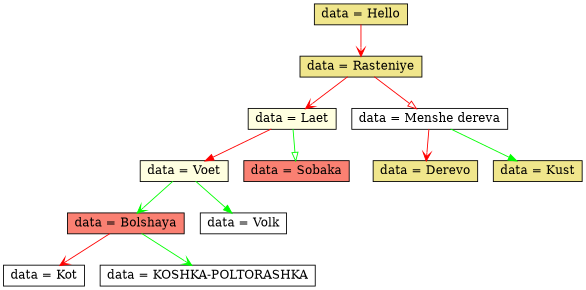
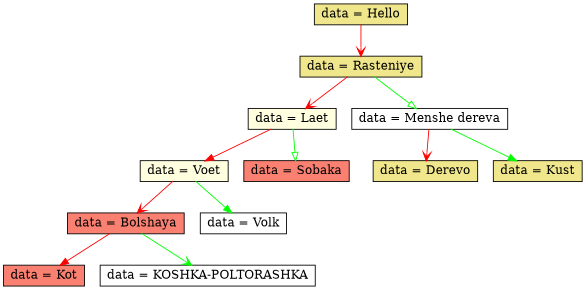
edge "data = Rasteniye" -> "data = Menshe dereva": color red -> green
edge "data = Voet" -> "data = Bolshaya": color green -> red
edge "data = Bolshaya" -> "data = Kot": arrowhead vee -> normal
node "data = Kot": fillcolor white -> salmon
